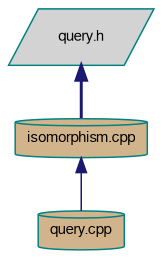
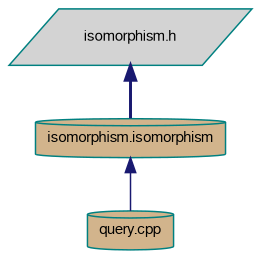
node "query.h": label "query.h" -> "isomorphism.h"
node "isomorphism.cpp": label "isomorphism.cpp" -> "isomorphism.isomorphism"
